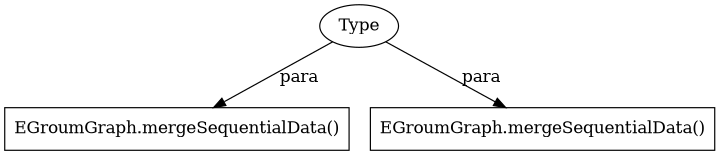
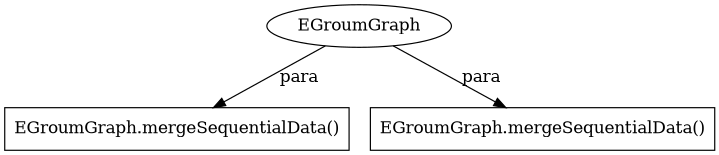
node "Type": label "Type" -> "EGroumGraph"
